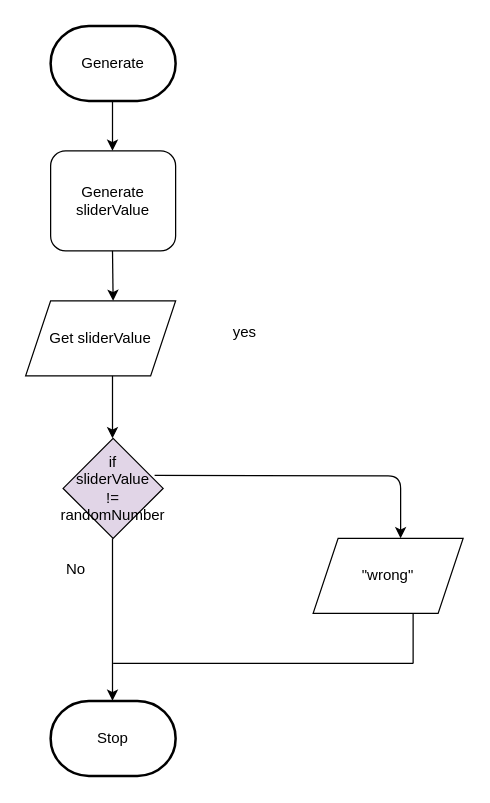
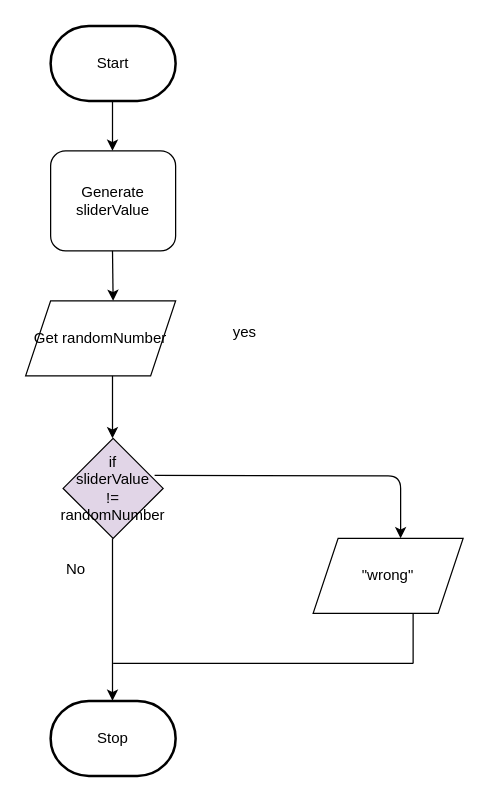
node "Generate": label "Generate" -> "Start"
node "Get sliderValue": label "Get sliderValue" -> "Get randomNumber"
